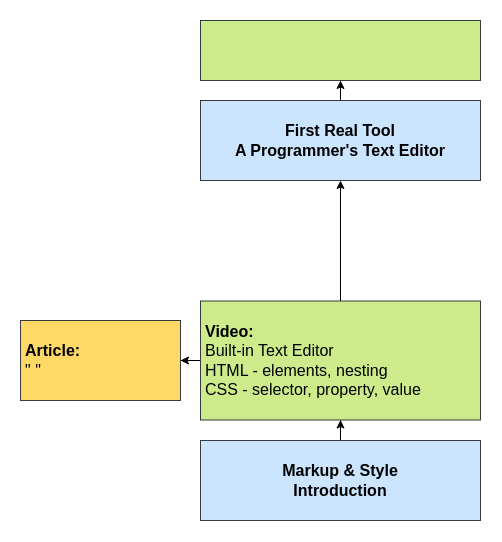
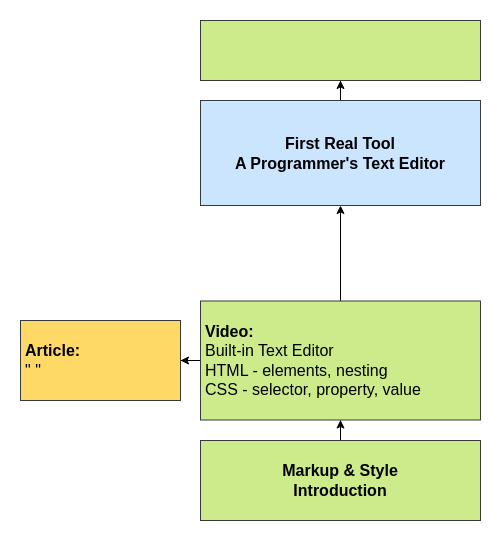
node "First Real Tool A Programmer's Text Editor": size 280x80 -> 280x105
node "Markup & Style Introduction": fillcolor #cce5ff -> #cdeb8b
